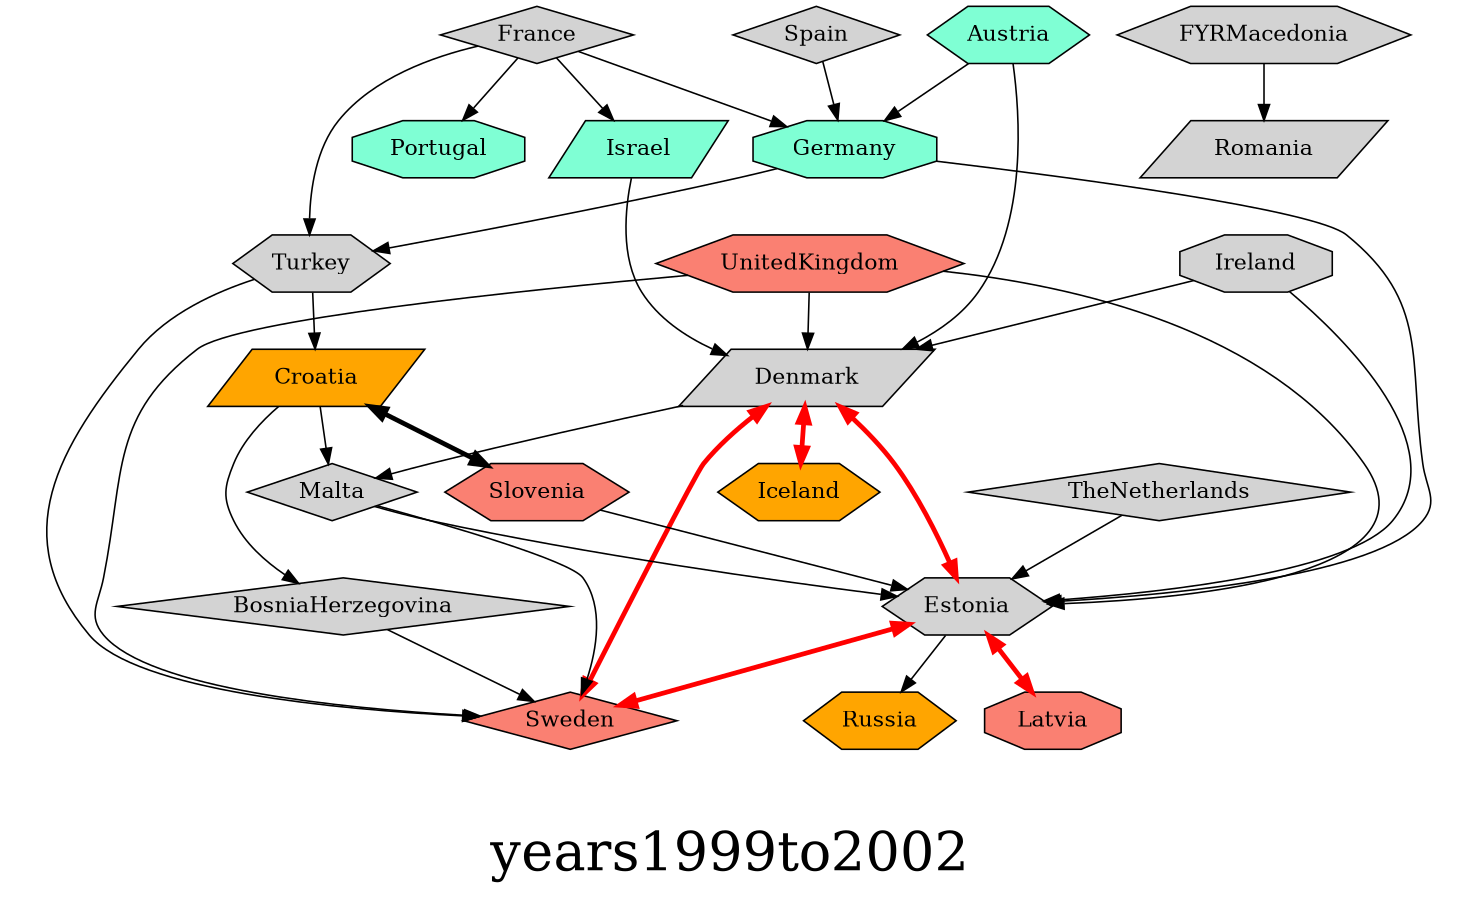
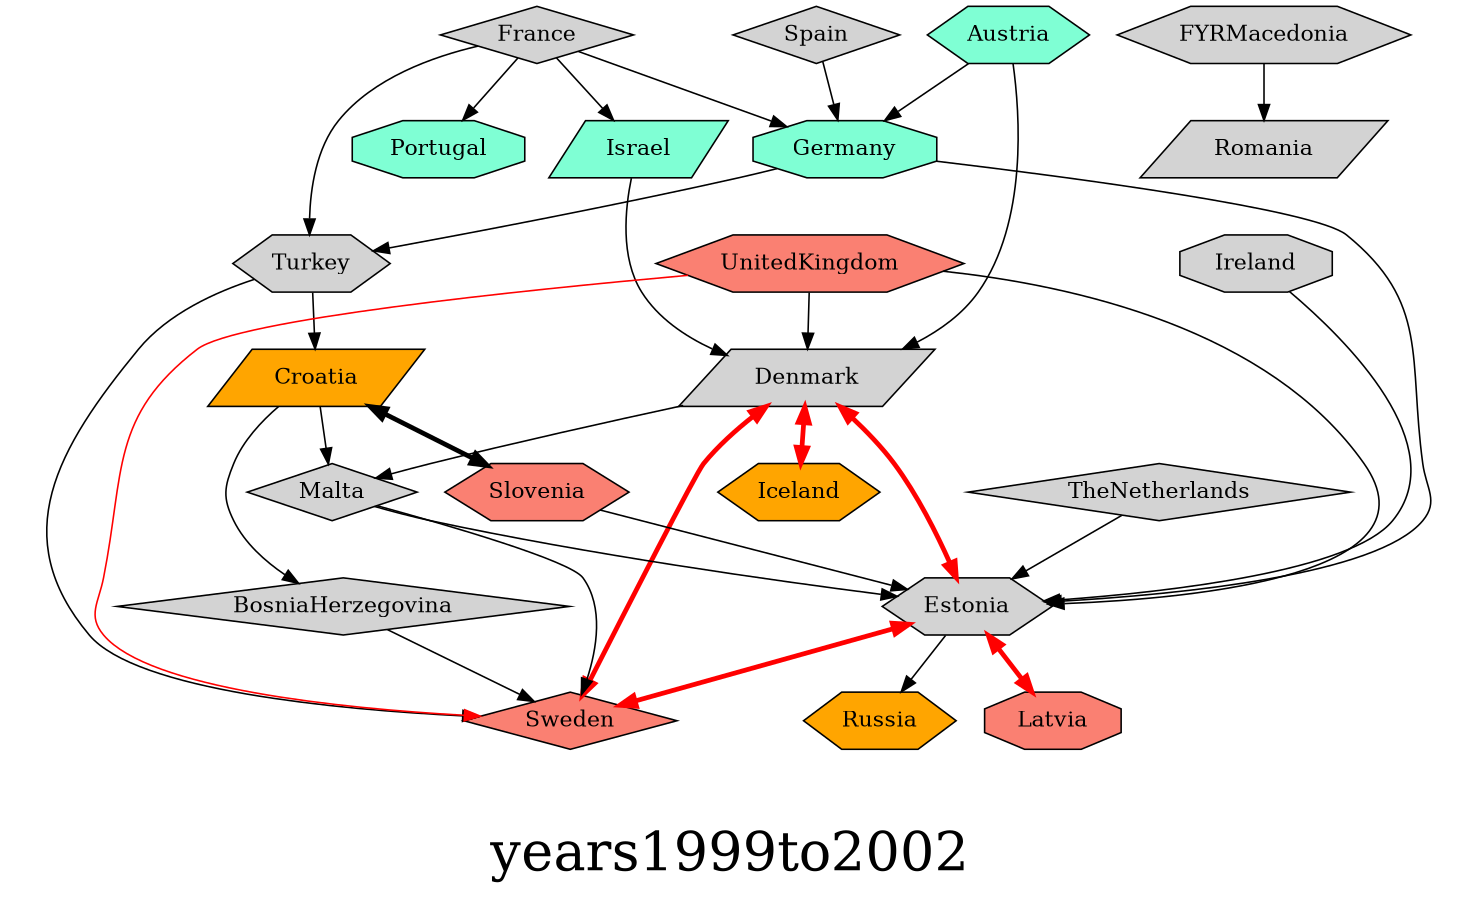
edge "Ireland" -> "Denmark": removed
edge "UnitedKingdom" -> "Sweden": color black -> red
